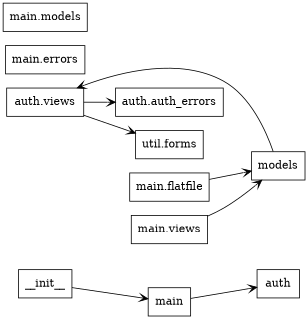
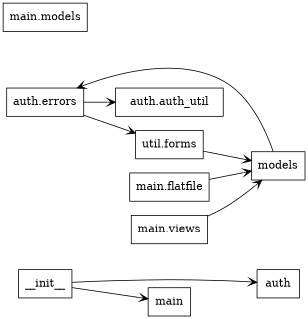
node "main.errors": removed
node "auth.views": label "auth.views" -> "auth.errors"
node "auth.auth_errors": label "auth.auth_errors" -> "auth.auth_util"
edge "util.forms" -> "models": added
edge "main" -> "auth": now "__init__" -> "auth"
